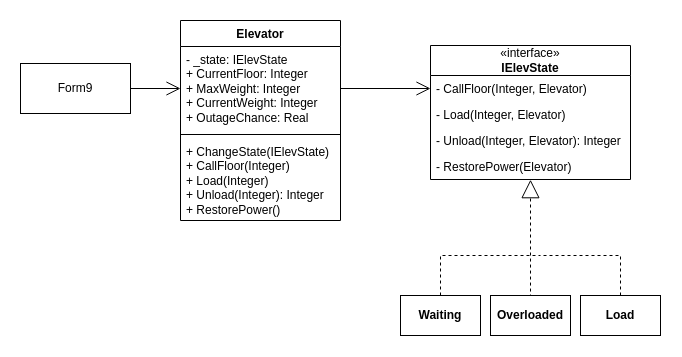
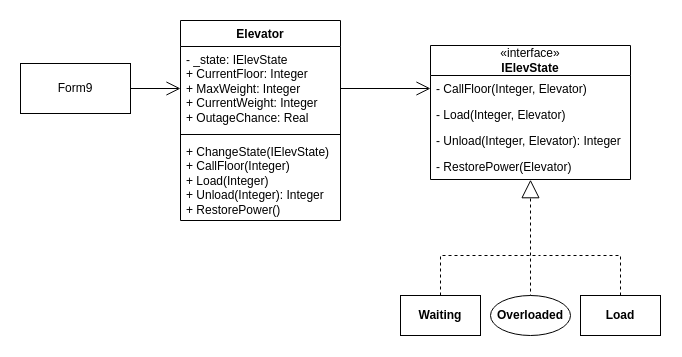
node "Overloaded": shape rectangle -> ellipse
